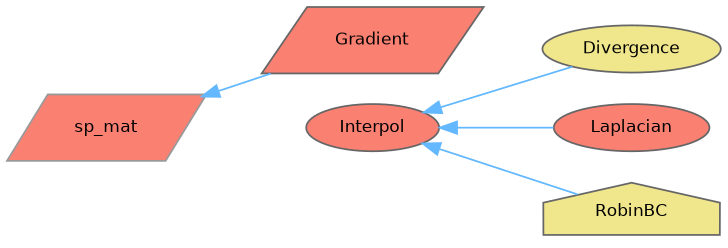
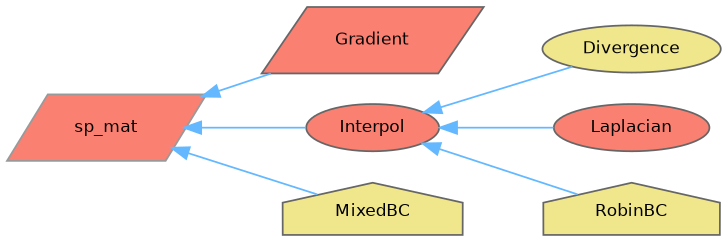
edge "Interpol" -> "sp_mat": added
node "MixedBC": added
